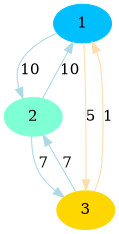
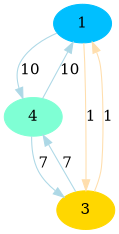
node "2": label "2" -> "4"
edge "1" -> "3": label "5" -> "1"
